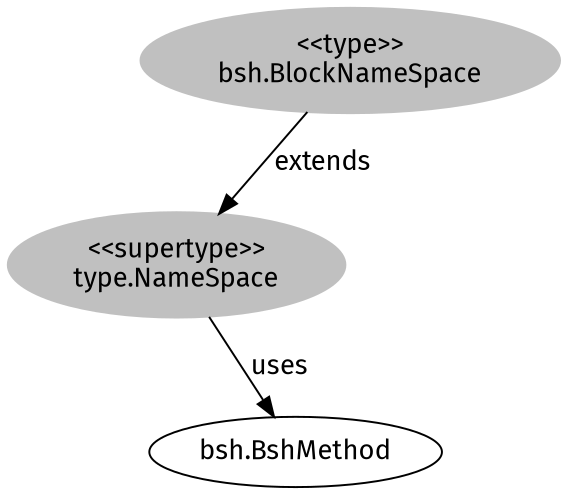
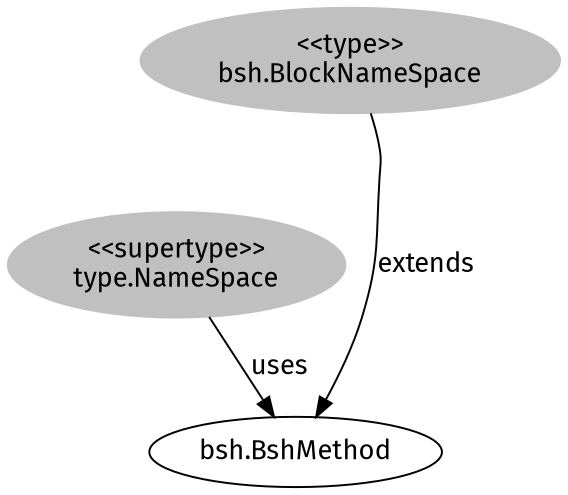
edge "<<type>> bsh.BlockNameSpace" -> "<<supertype>> type.NameSpace": now "<<type>> bsh.BlockNameSpace" -> "bsh.BshMethod"
